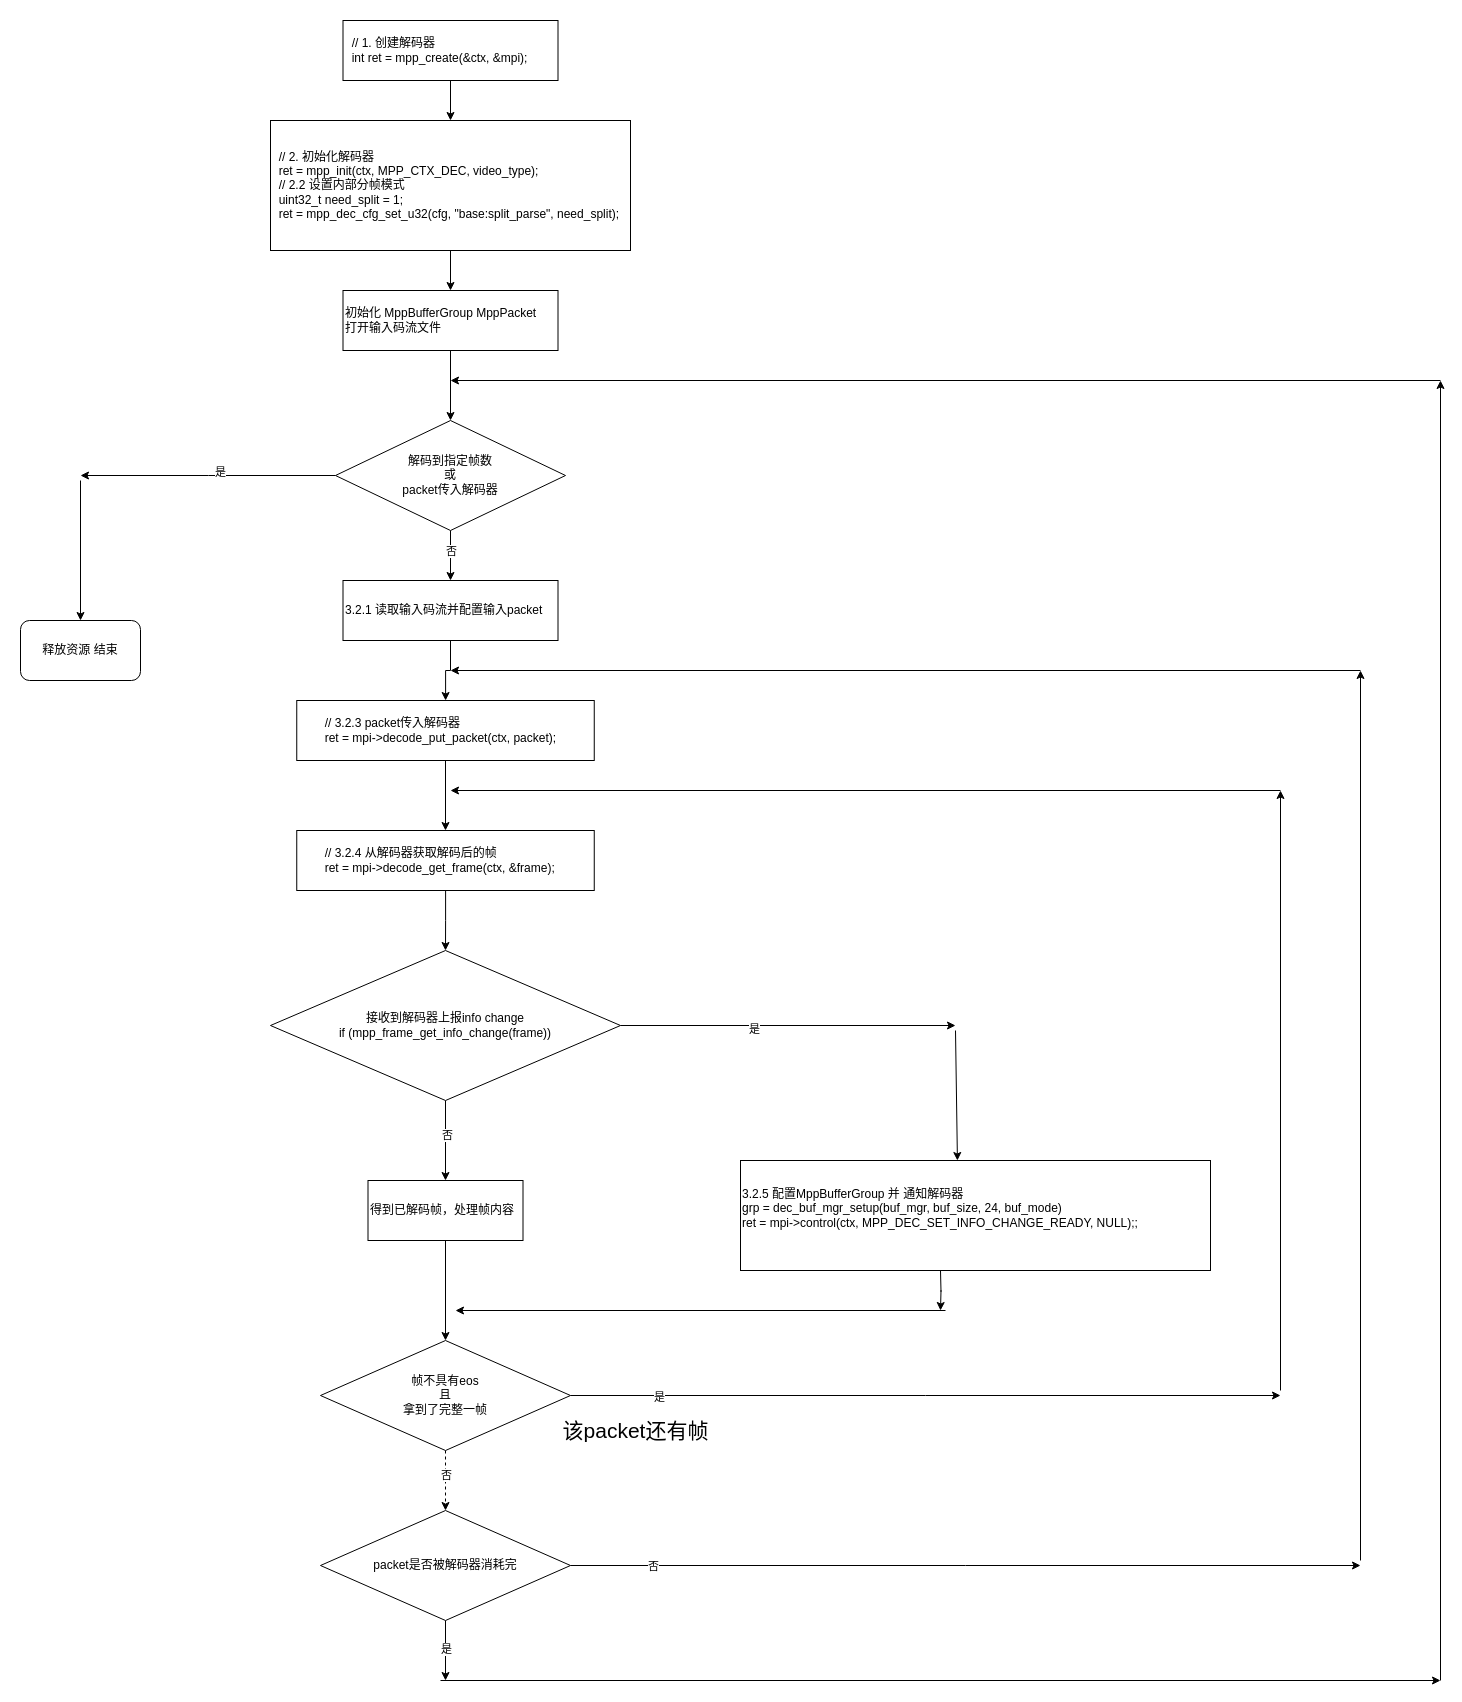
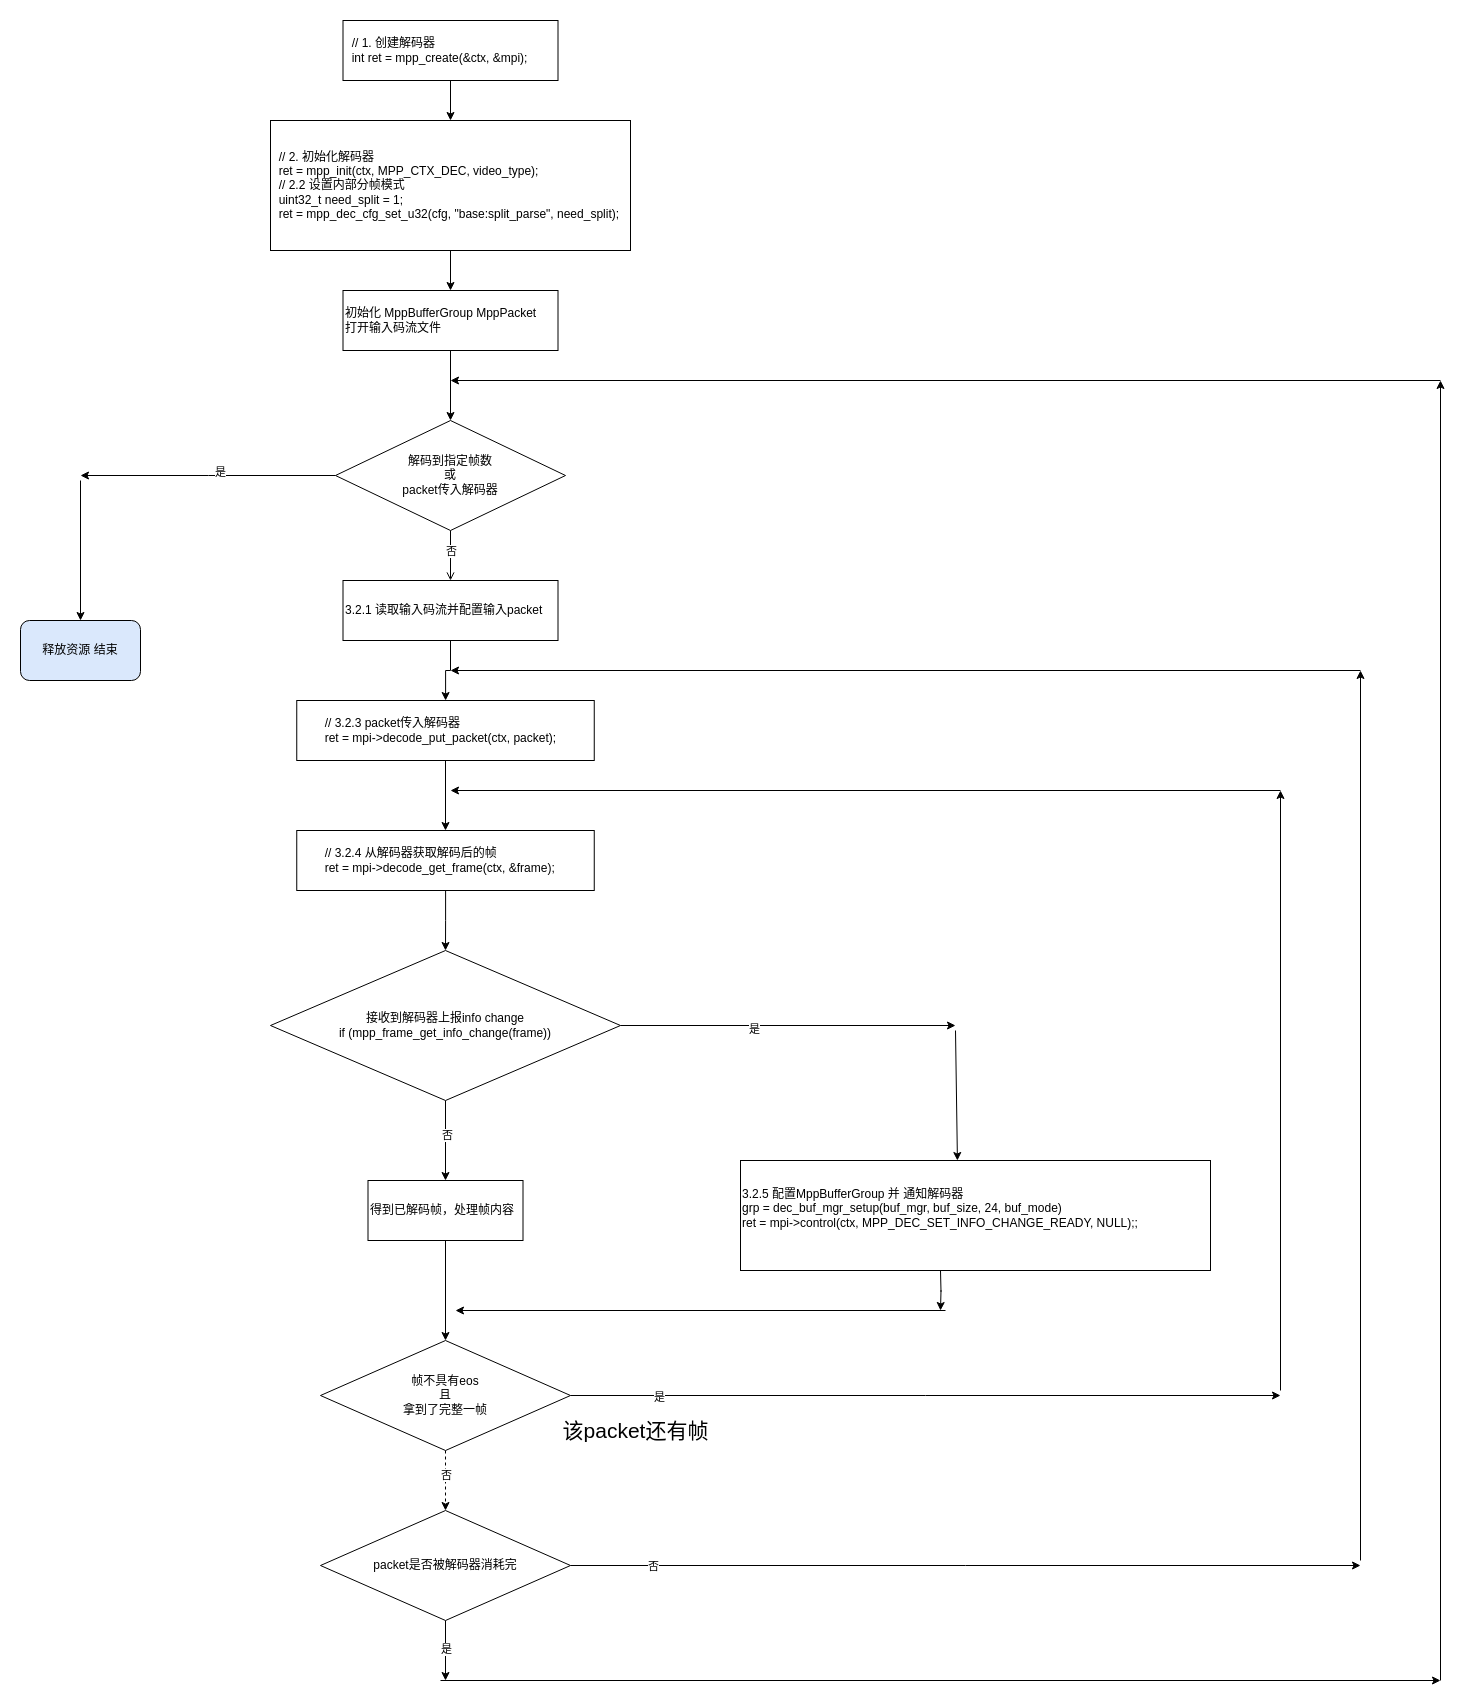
edge "解码到指定帧数 或 packet传入解码器" -> "3.2.1 读取输入码流并配置输入packet": arrowhead classic -> open
node "释放资源 结束": fillcolor #ffffff -> #dae8fc
